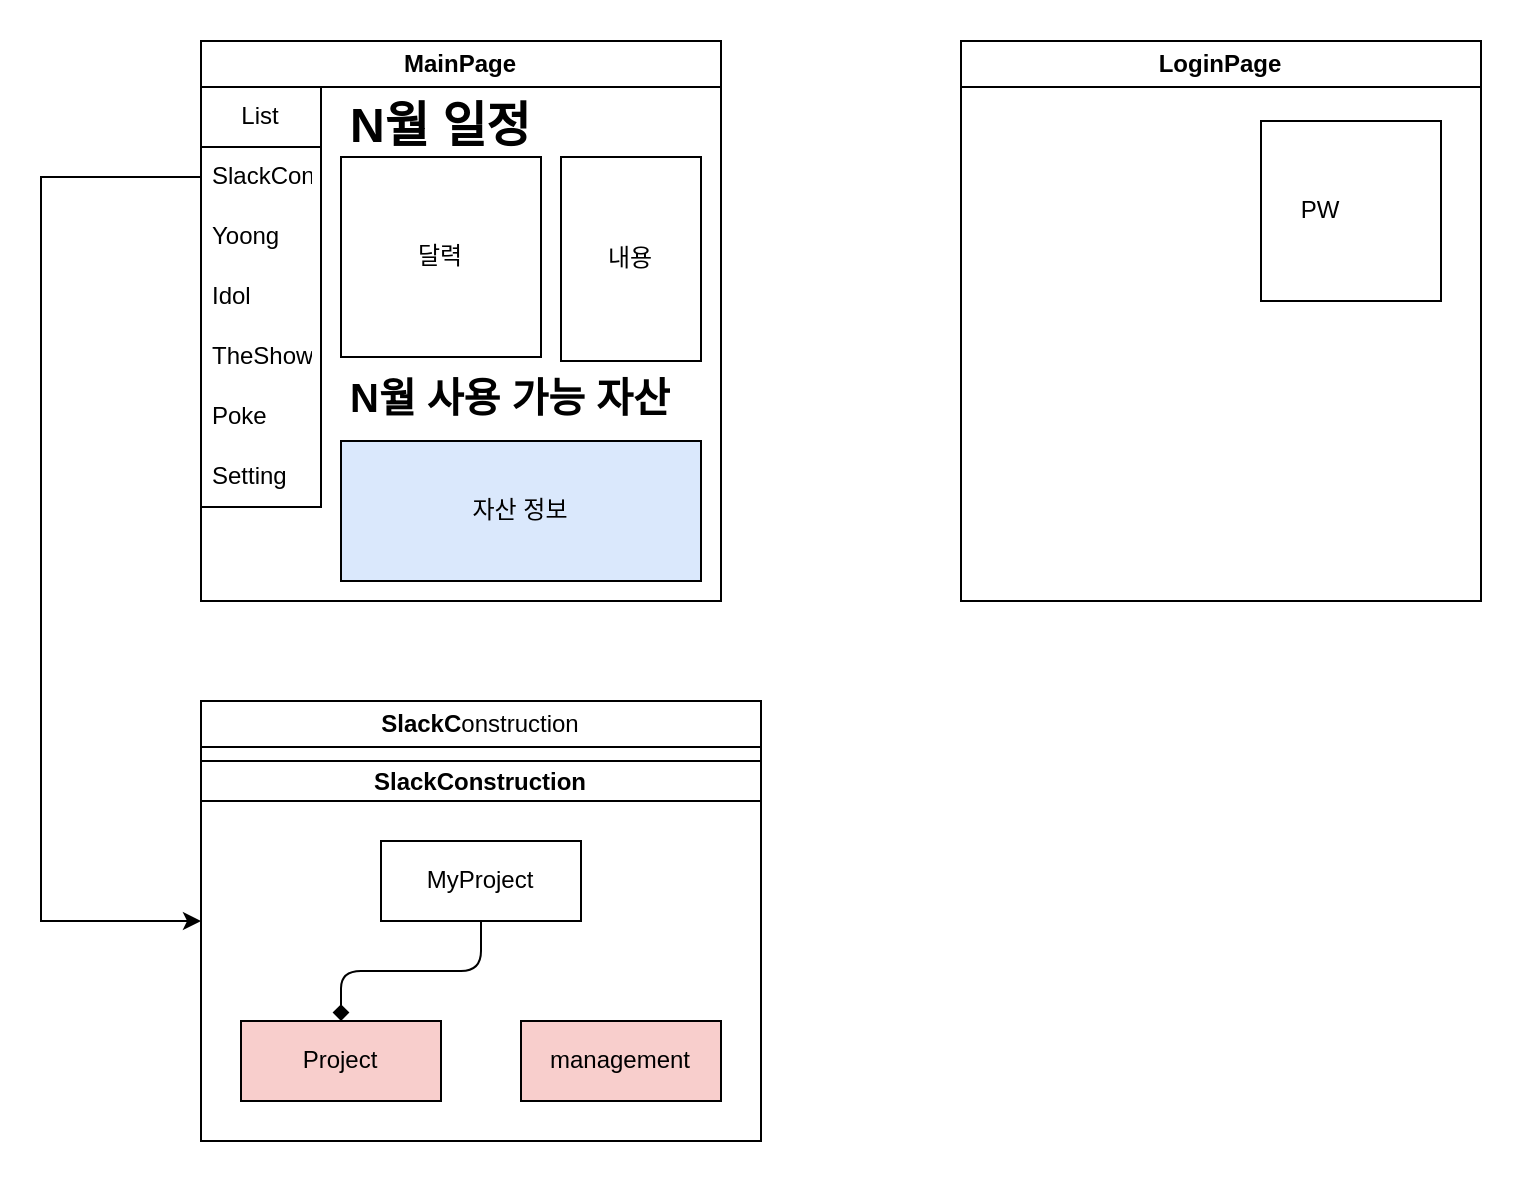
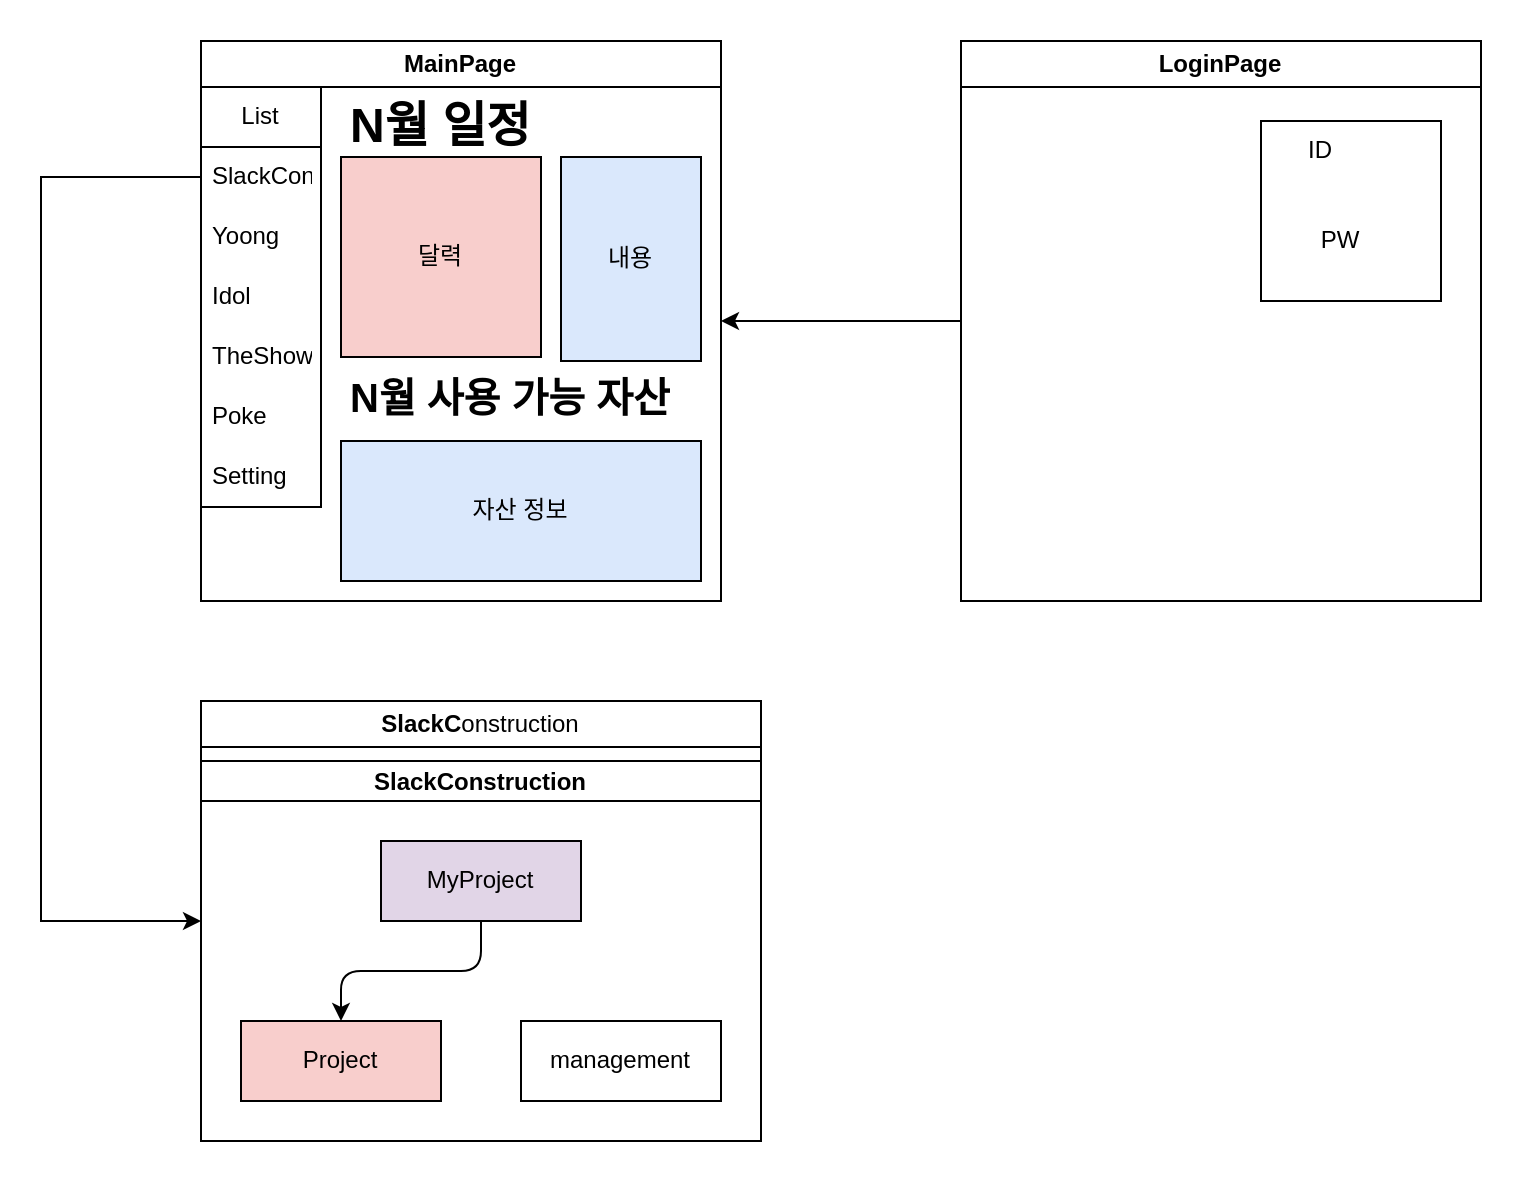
node "ID": added
node "PW": moved (1321, 211) -> (1341, 241)
node "달력": fillcolor #ffffff -> #f8cecc
node "내용": fillcolor #ffffff -> #dae8fc
edge "LoginPage" -> "MainPage": added
node "MyProject": fillcolor #ffffff -> #e1d5e7
edge "MyProject" -> "Project": arrowhead diamond -> classic
node "management": fillcolor #f8cecc -> #ffffff
